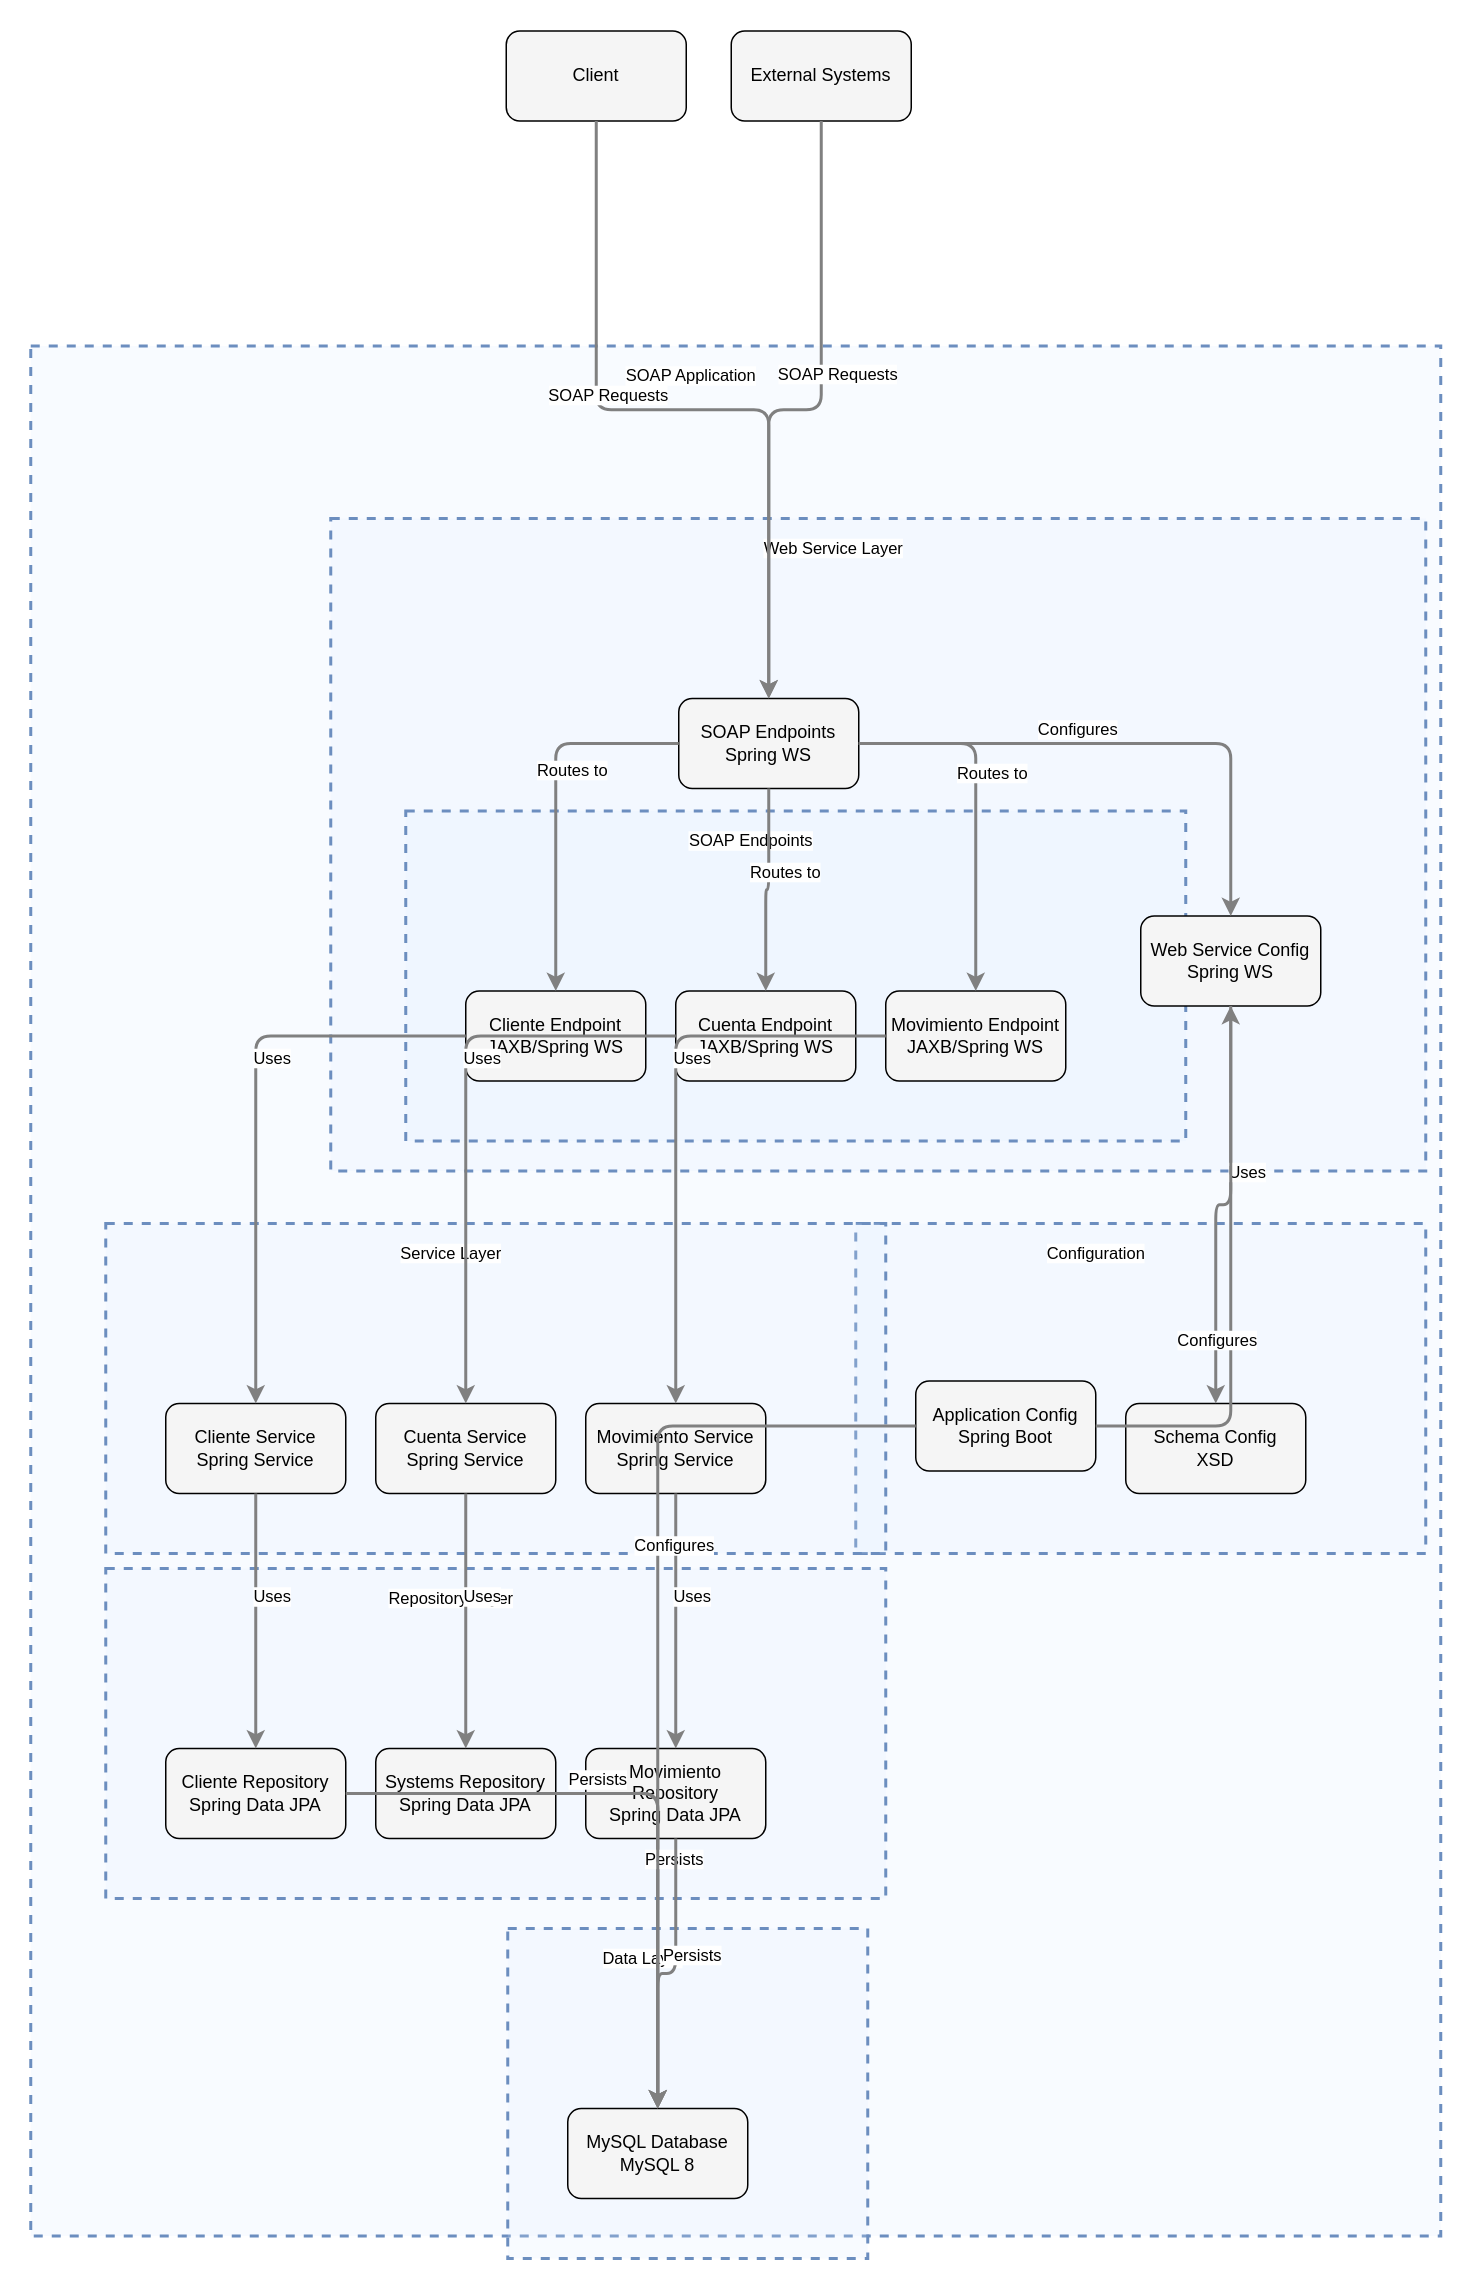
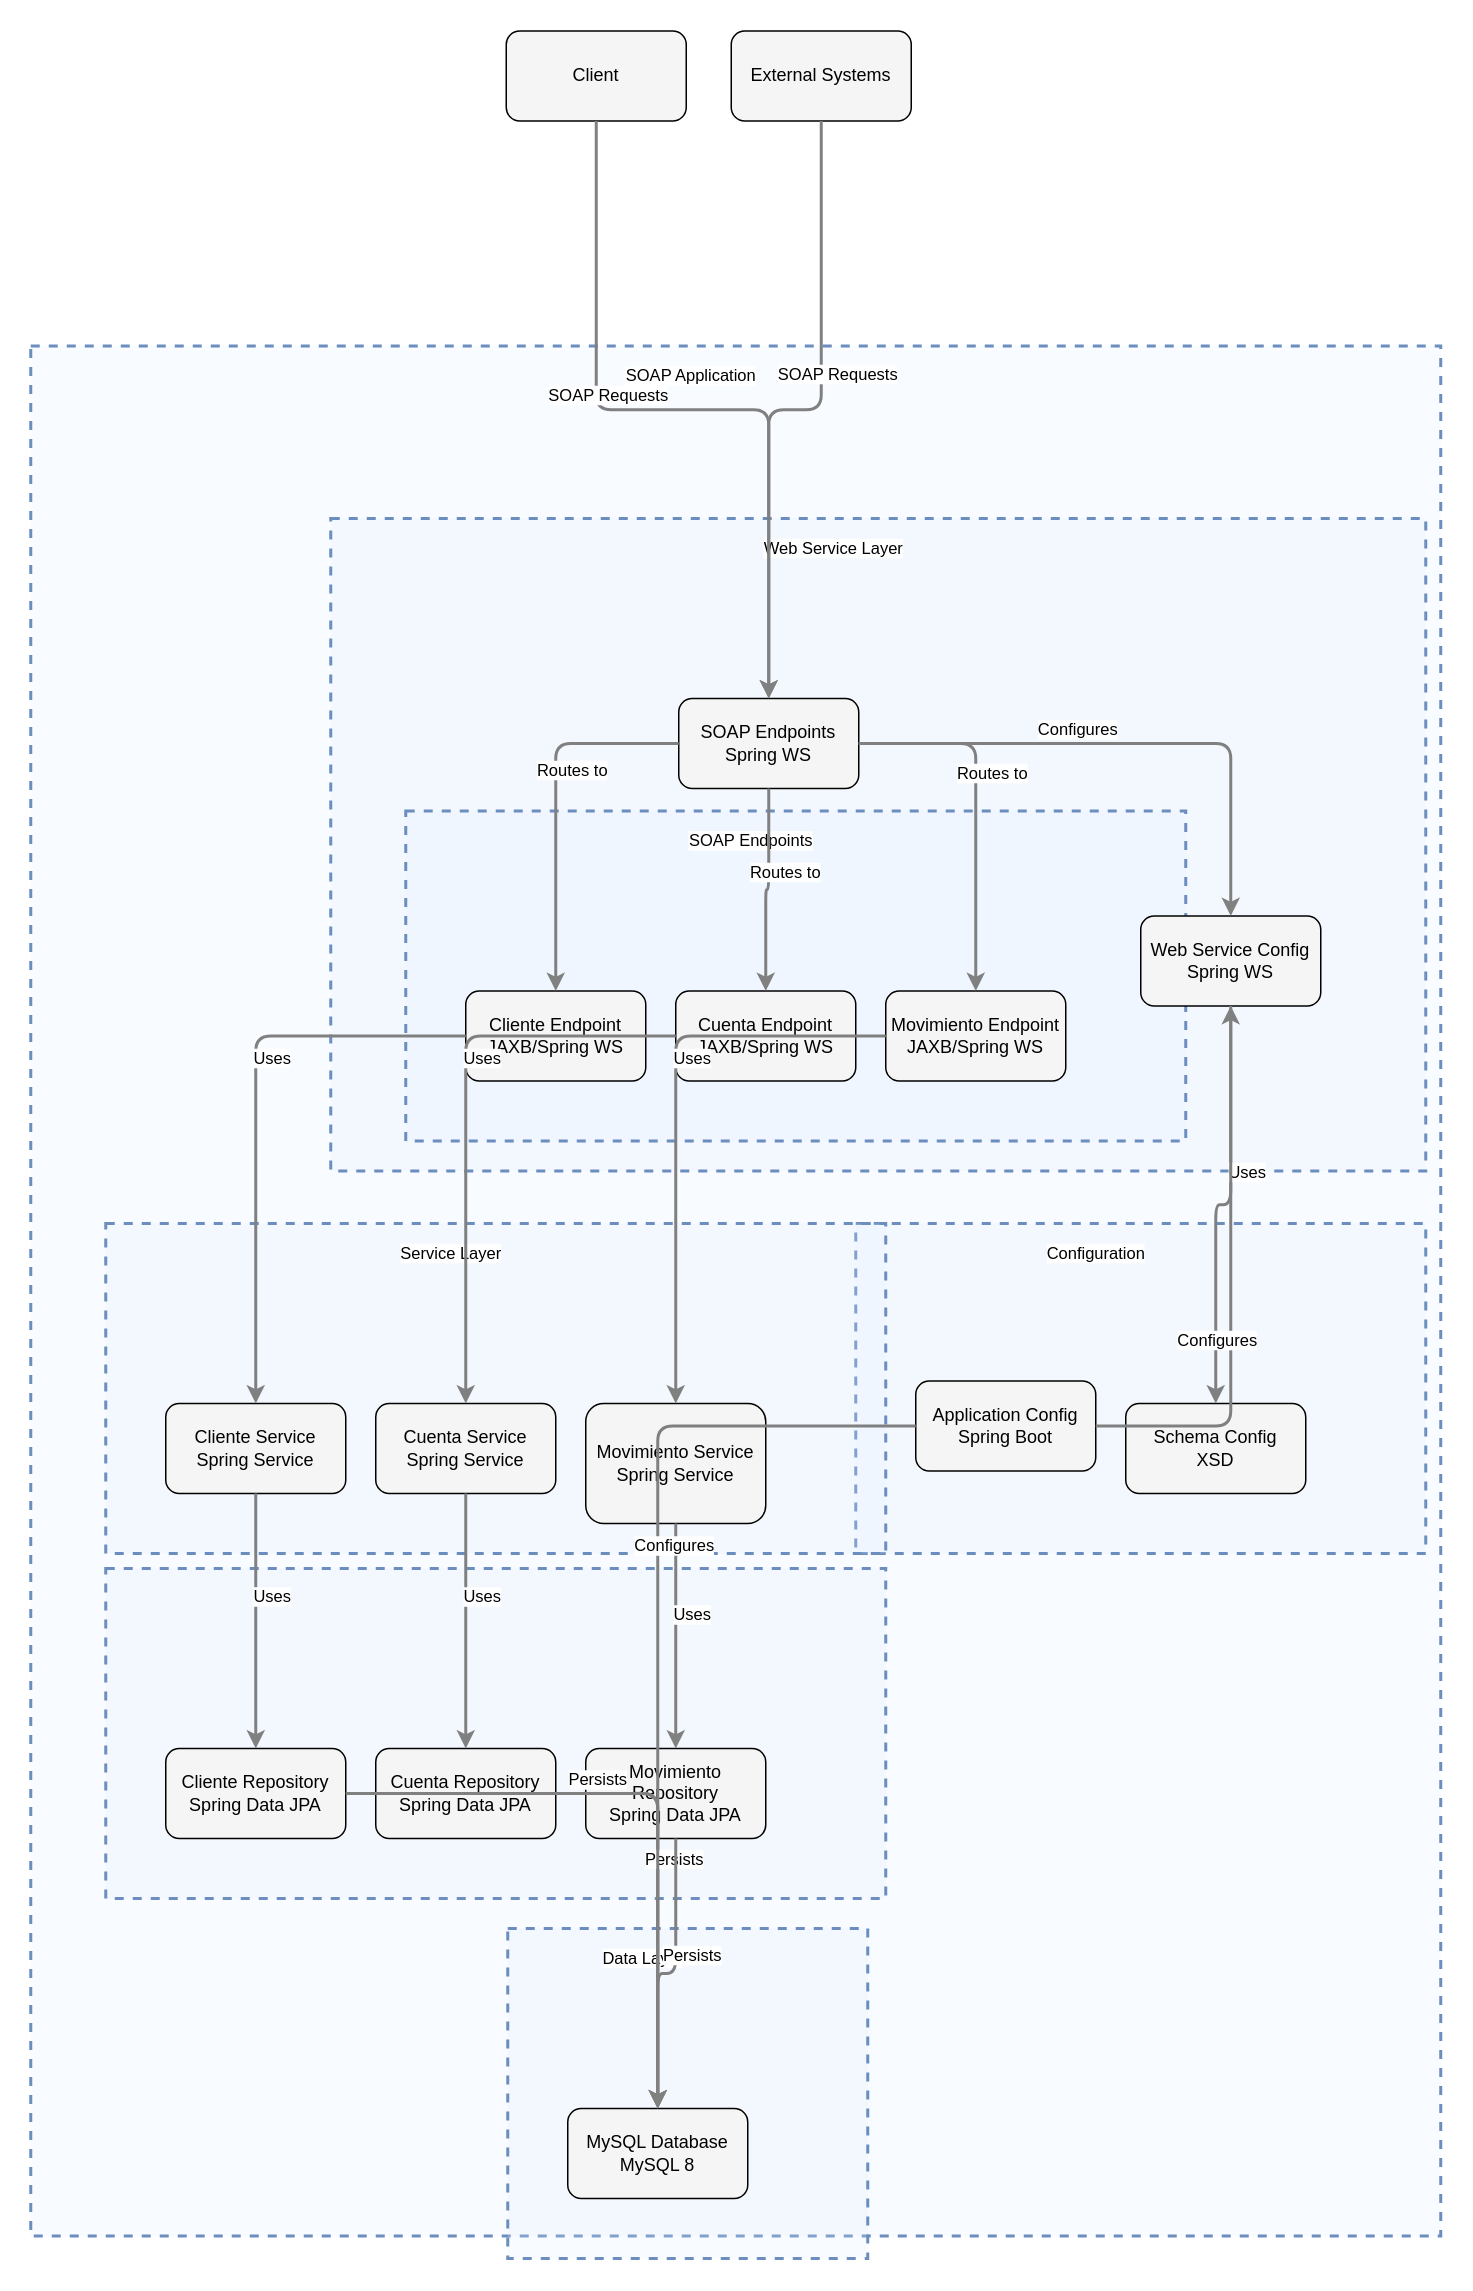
node "Movimiento Service Spring Service": size 180x90 -> 180x120
node "Repository Layer": removed
node "Systems Repository Spring Data JPA": label "Systems Repository Spring Data JPA" -> "Cuenta Repository Spring Data JPA"
